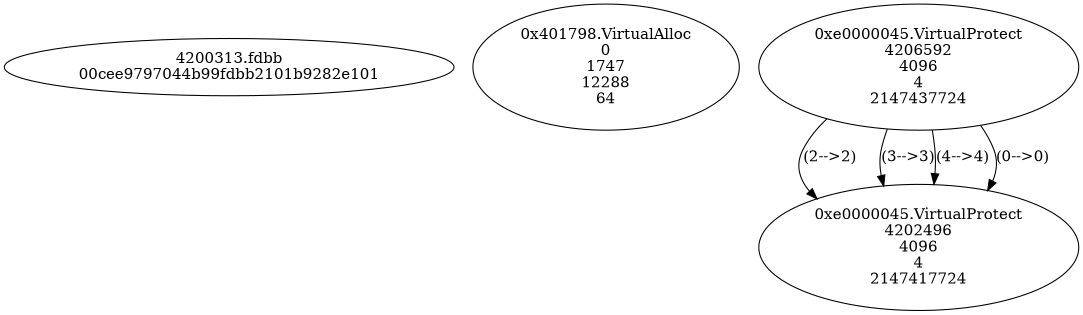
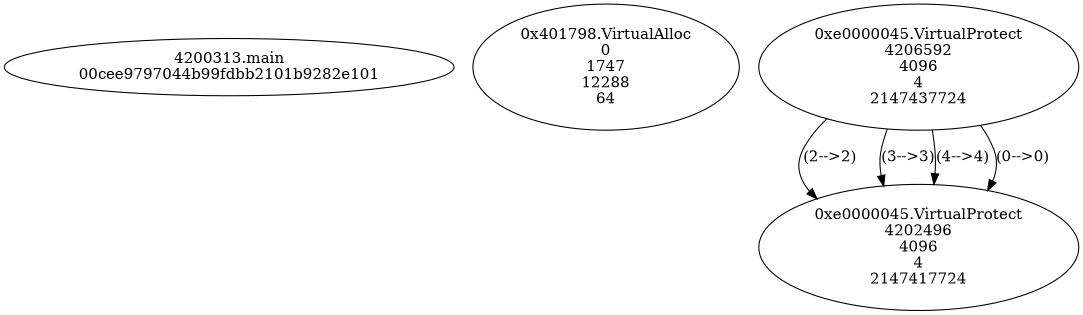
node "4200313.fdbb 00cee9797044b99fdbb2101b9282e101": label "4200313.fdbb 00cee9797044b99fdbb2101b9282e101" -> "4200313.main 00cee9797044b99fdbb2101b9282e101"
